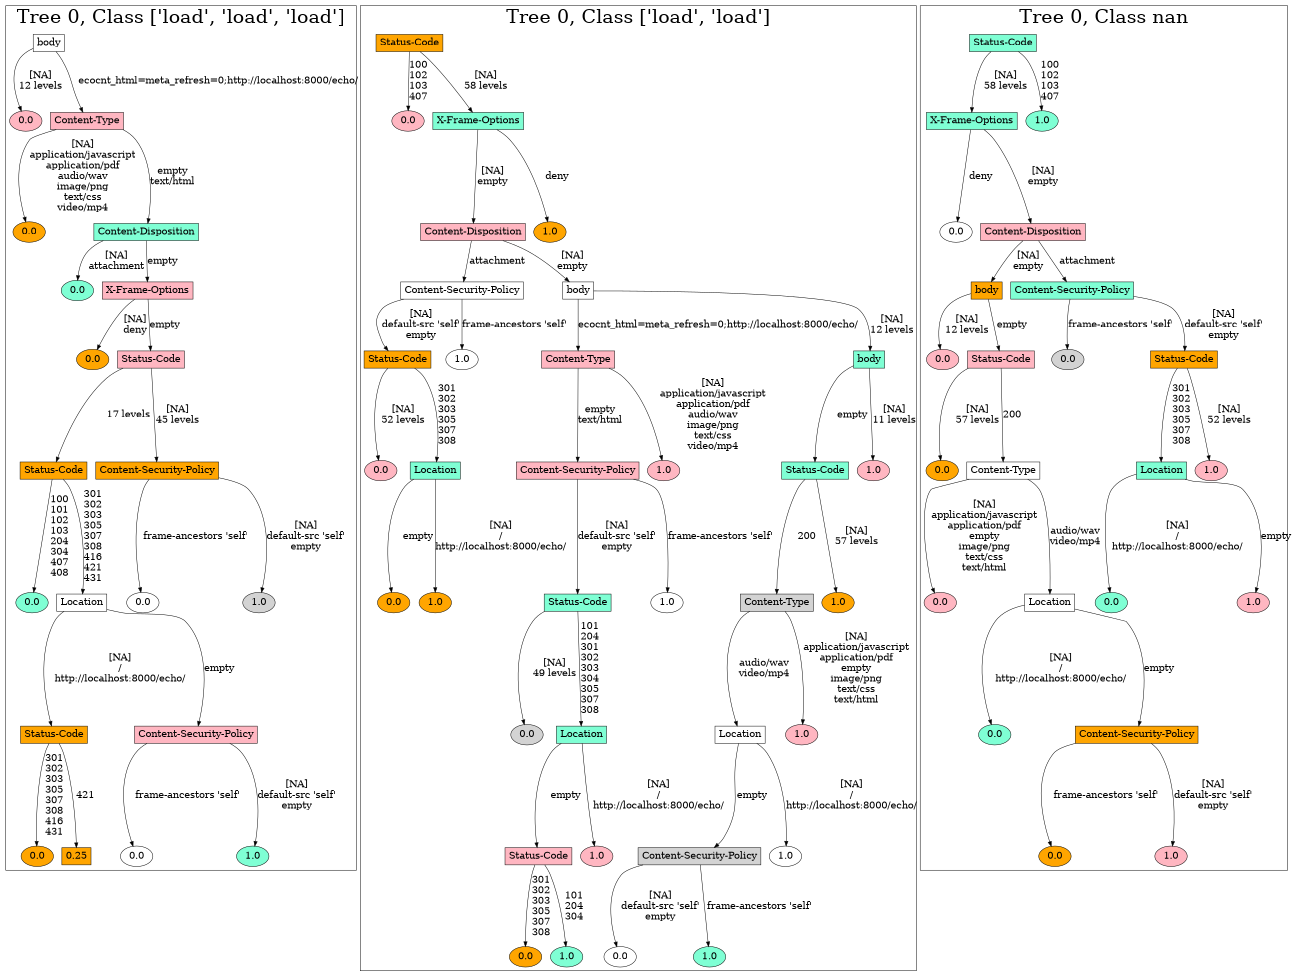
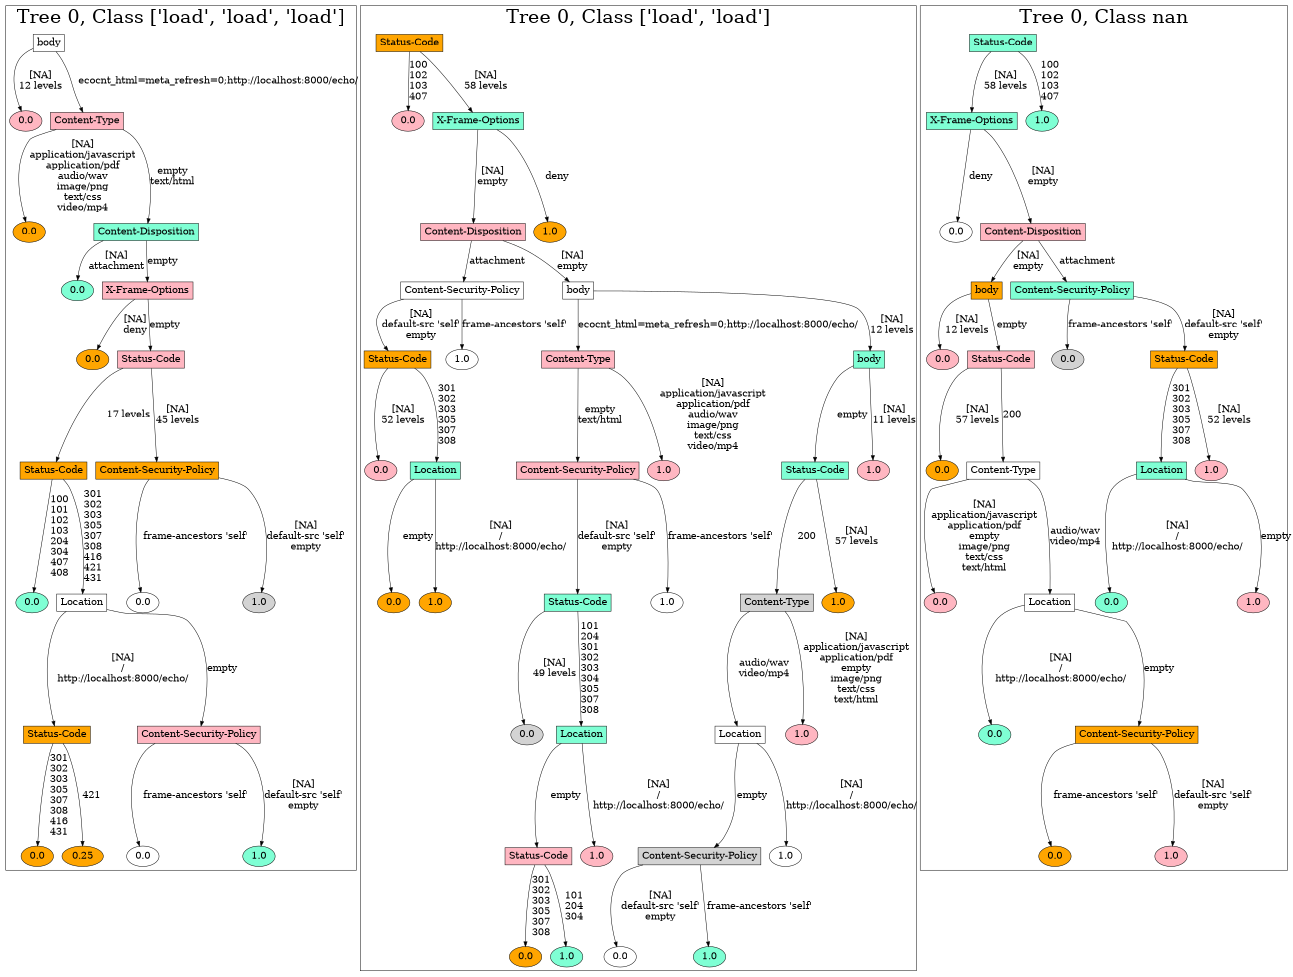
node "0.25": shape box -> ellipse
